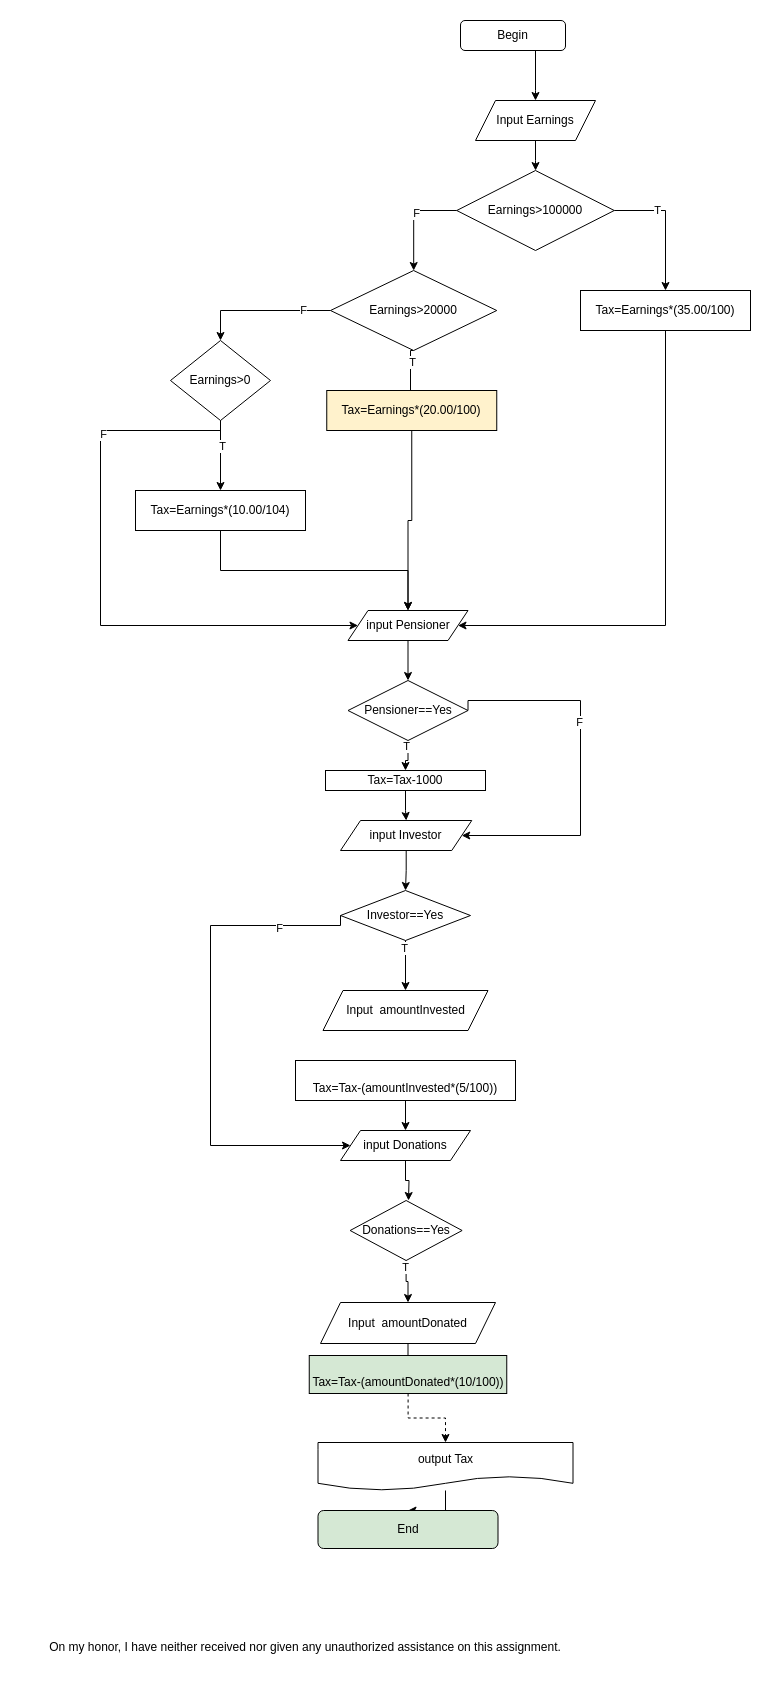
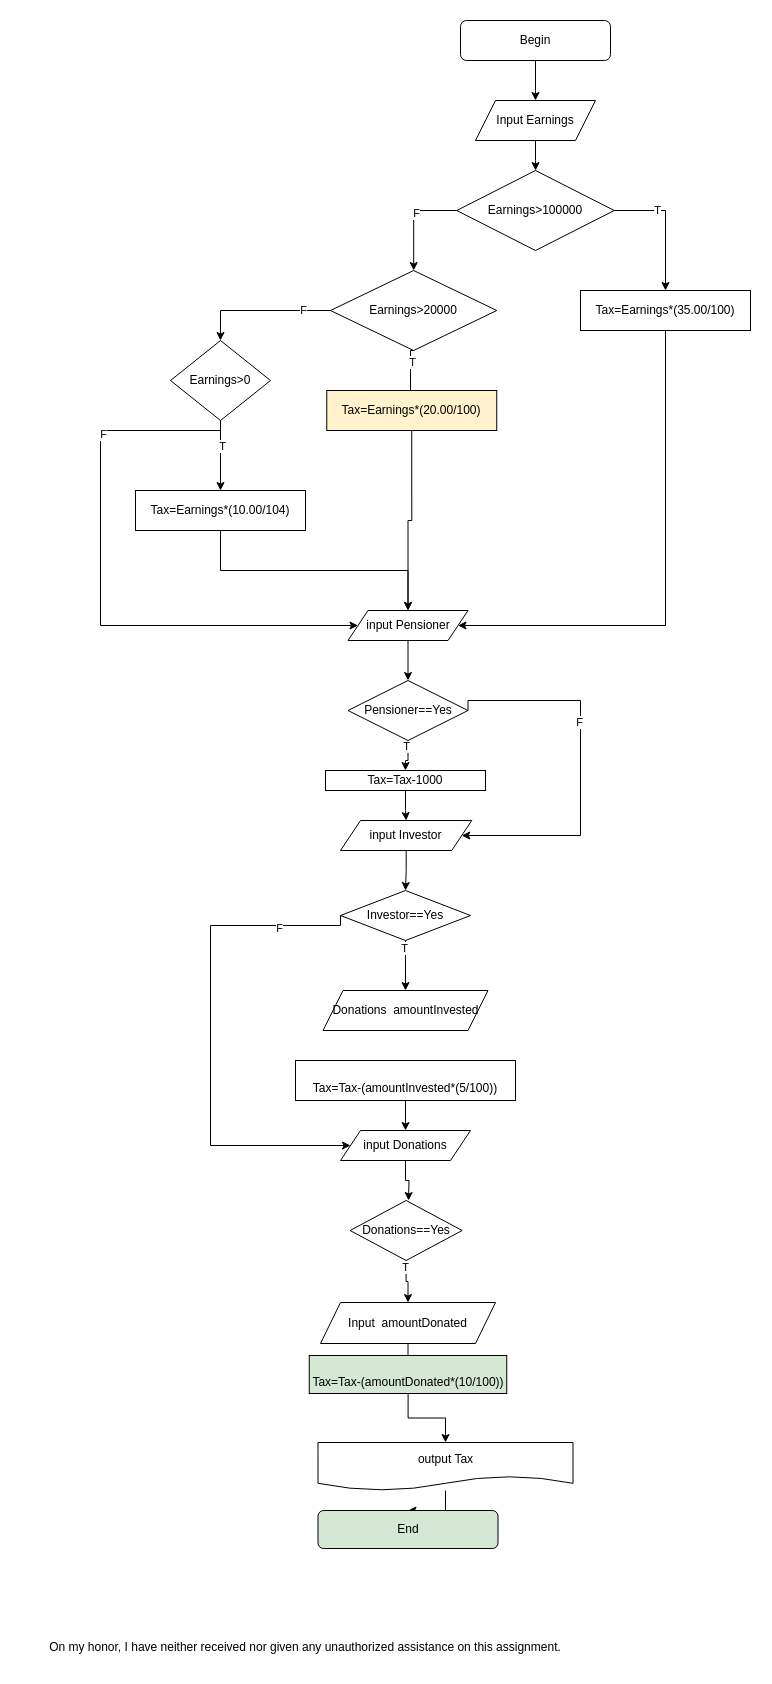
node "Begin": size 105x30 -> 150x40
node "Input amountInvested": label "Input amountInvested" -> "Donations amountInvested"
edge "Tax=Tax-(amountDonated*(10/100))" -> "output Tax": style dashed -> solid
